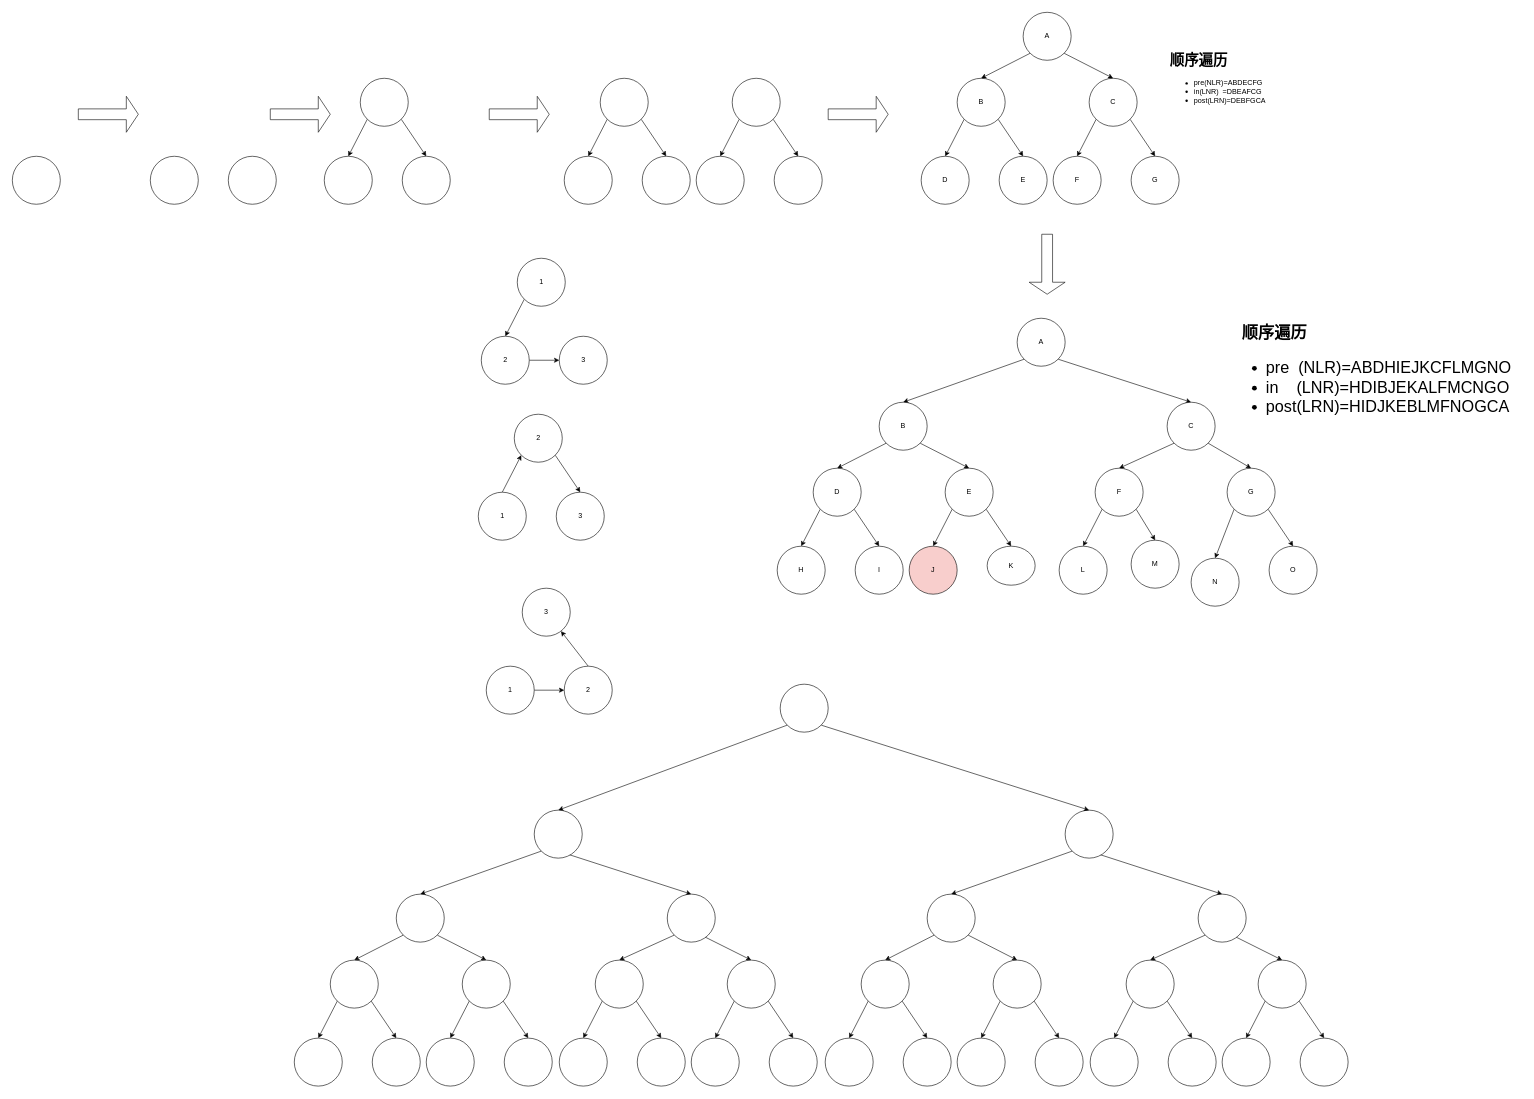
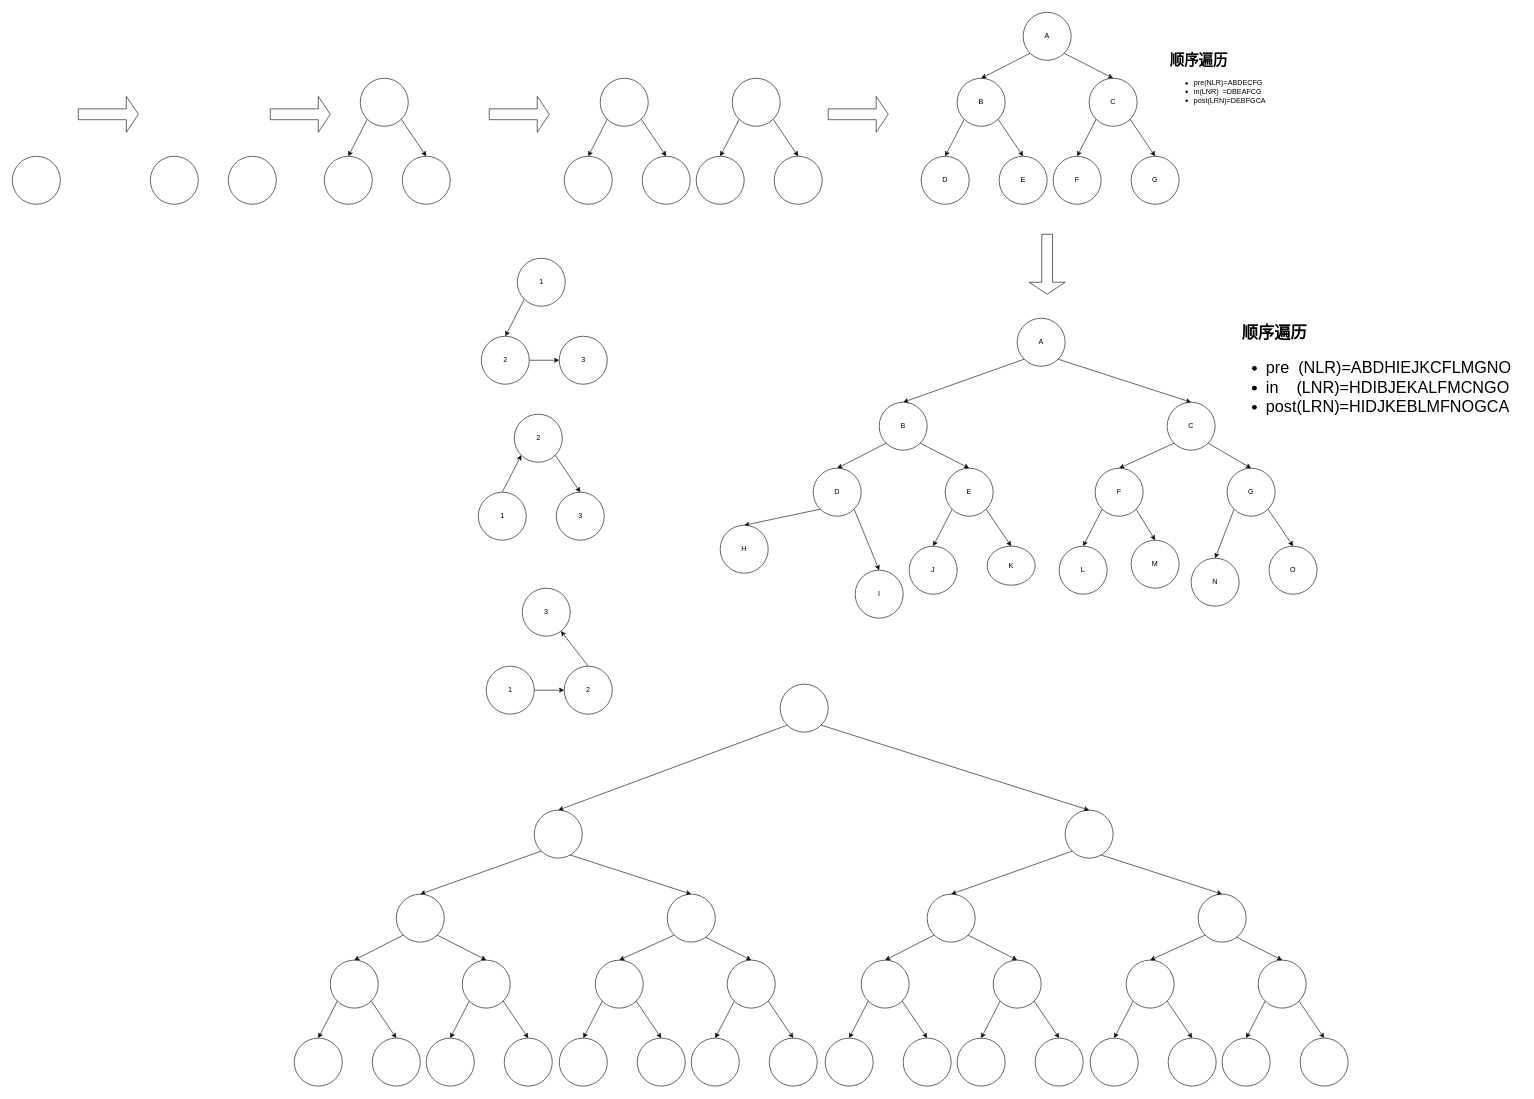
node "H": moved (801, 570) -> (744, 549)
node "I": moved (879, 570) -> (879, 594)
node "J": fillcolor #f8cecc -> #ffffff
